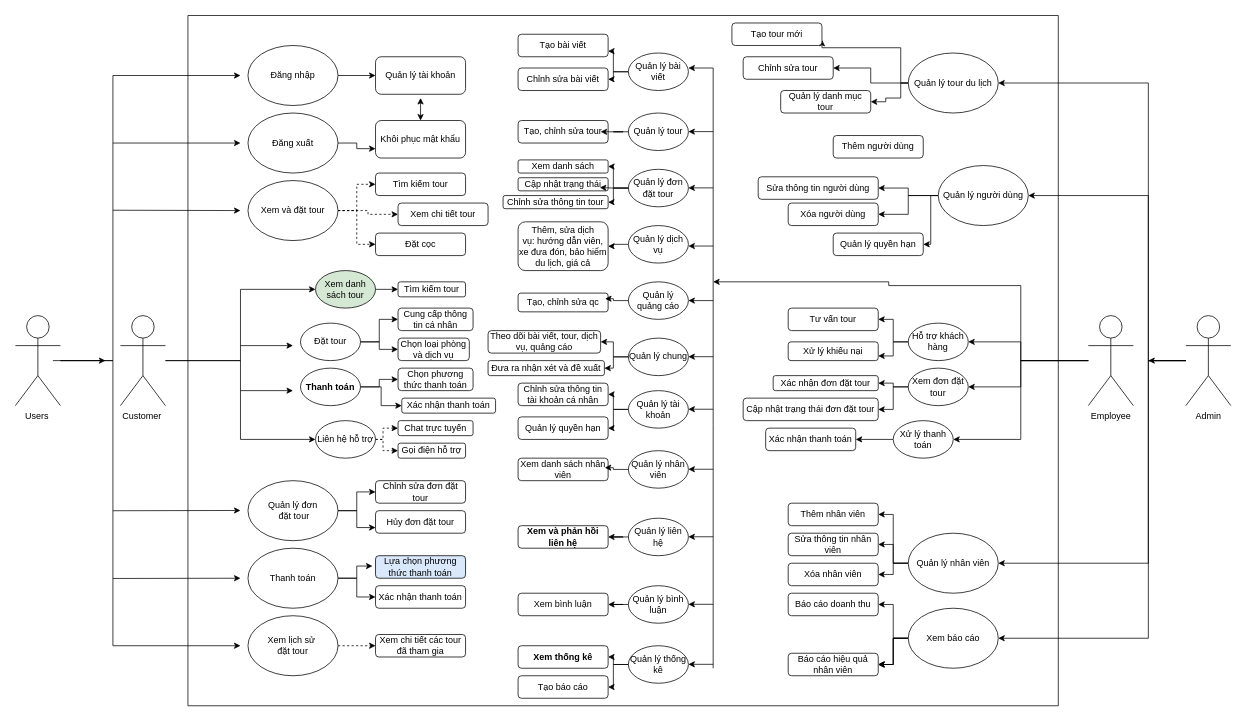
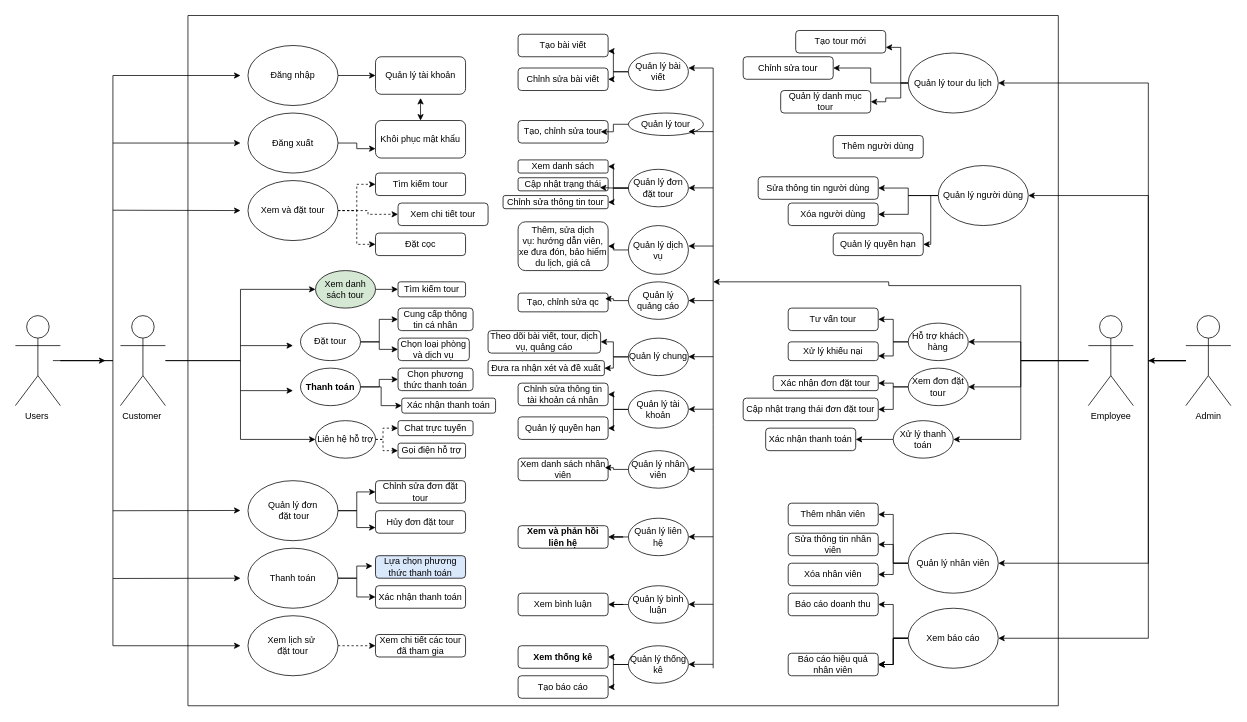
node "Tạo tour mới": moved (777, 34) -> (840, 42)
node "Quản lý tour": size 60x38 -> 75x23
node "Quản lý dịch vụ": size 60x38 -> 60x49
